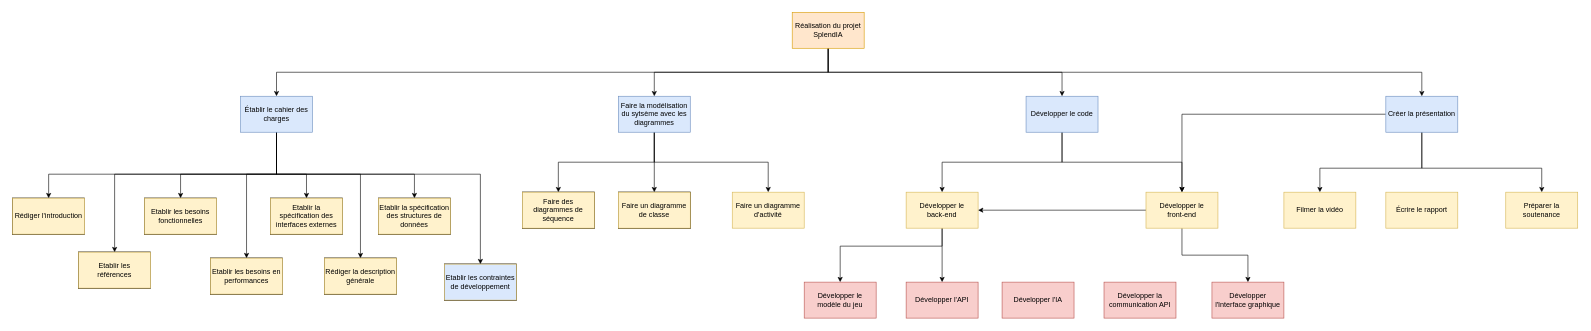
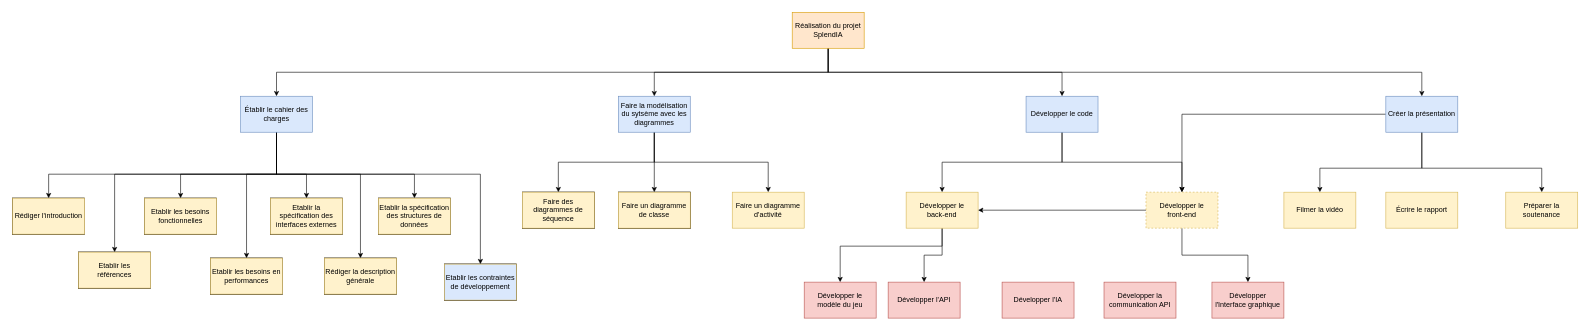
node "Développer le front-end": style solid -> dashed
node "Développer l'API": moved (942, 300) -> (924, 300)
